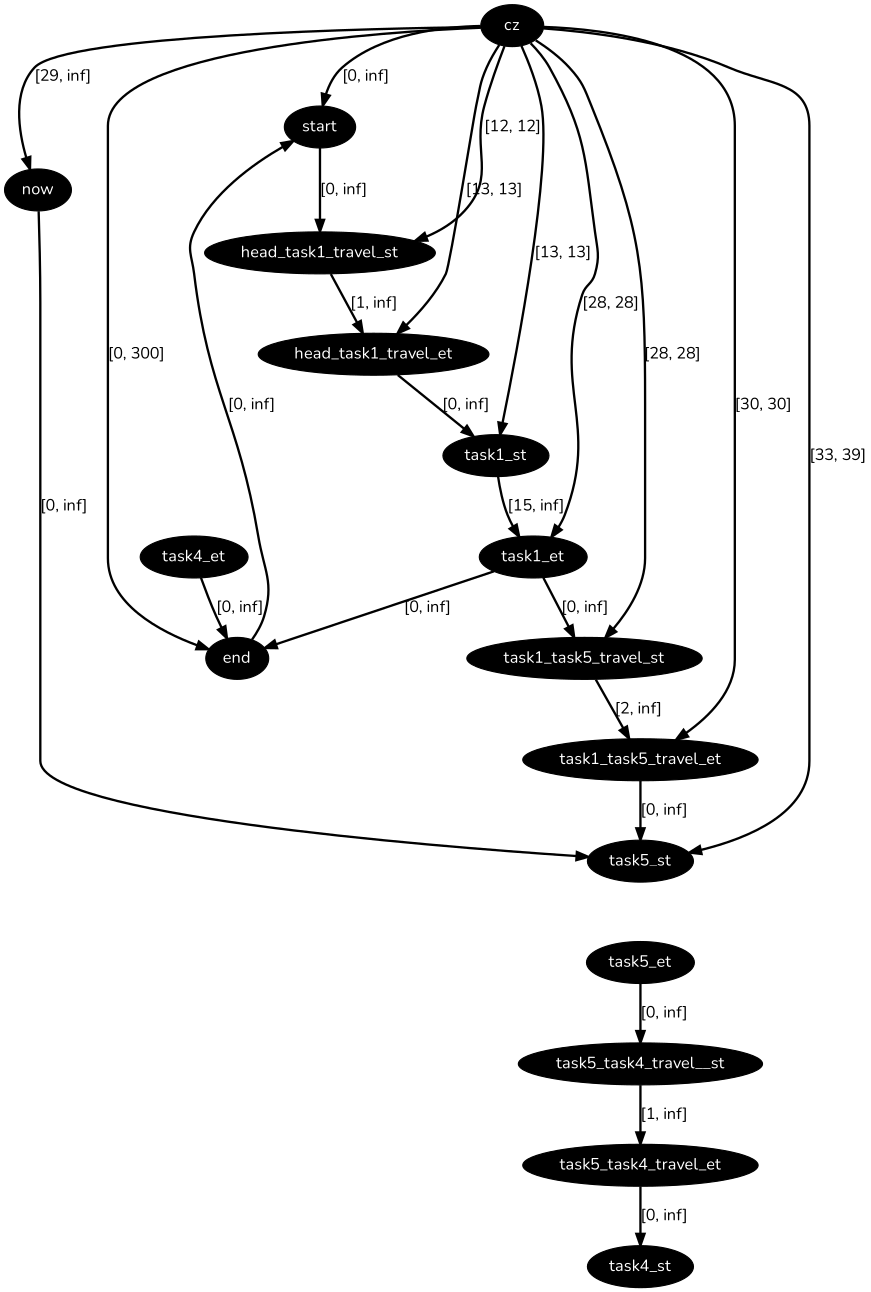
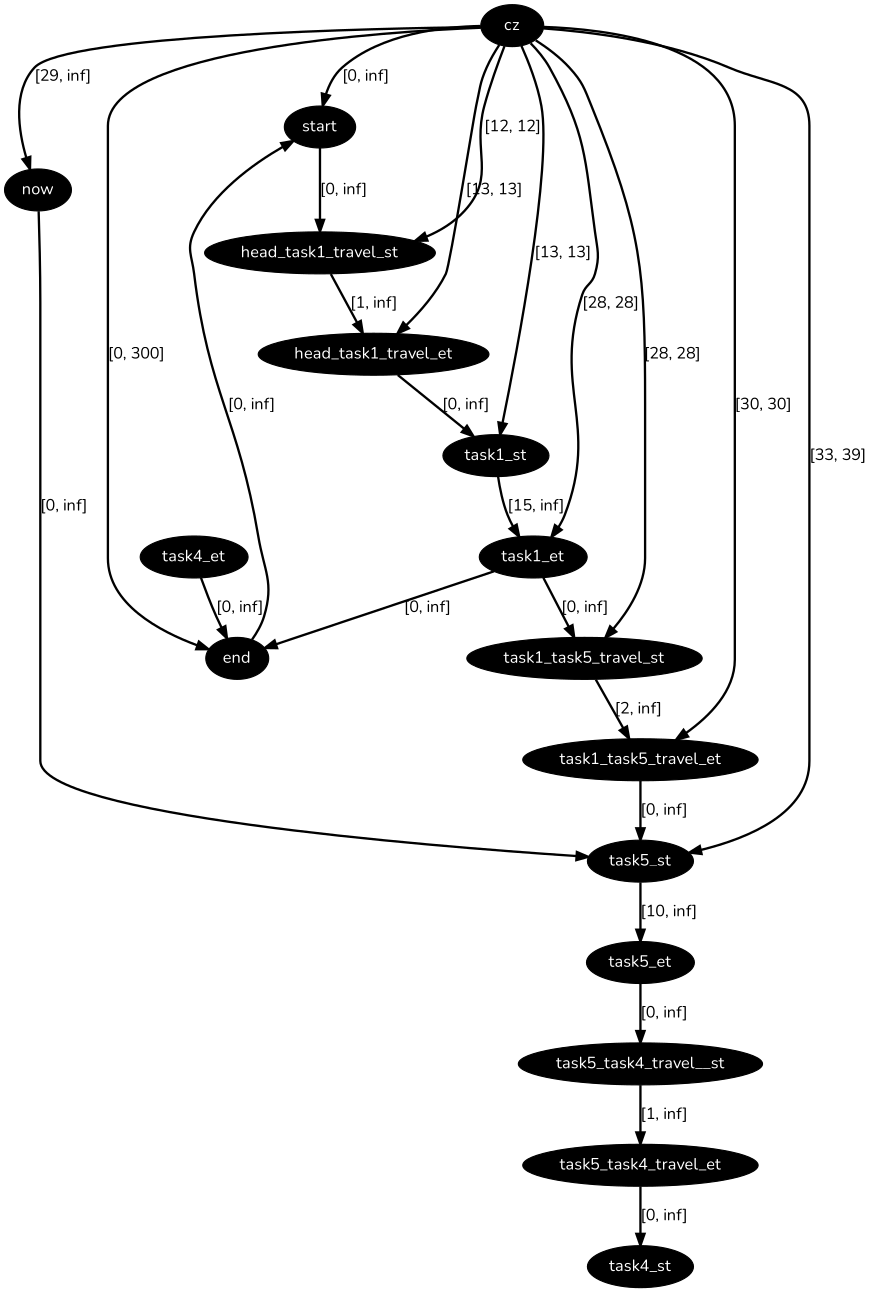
edge "task5_st" -> "task5_et": added, label "[10, inf]"
